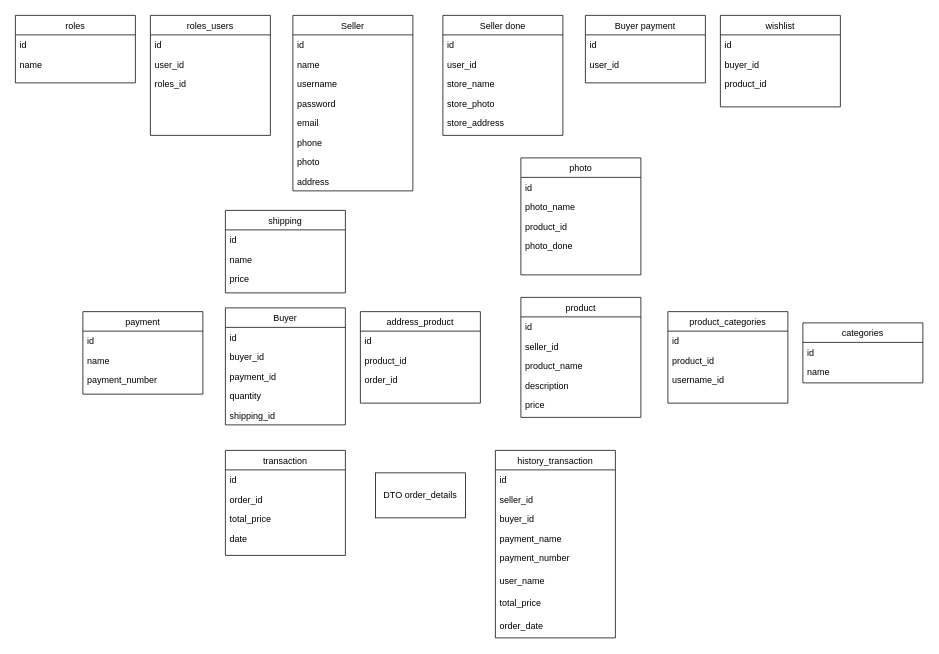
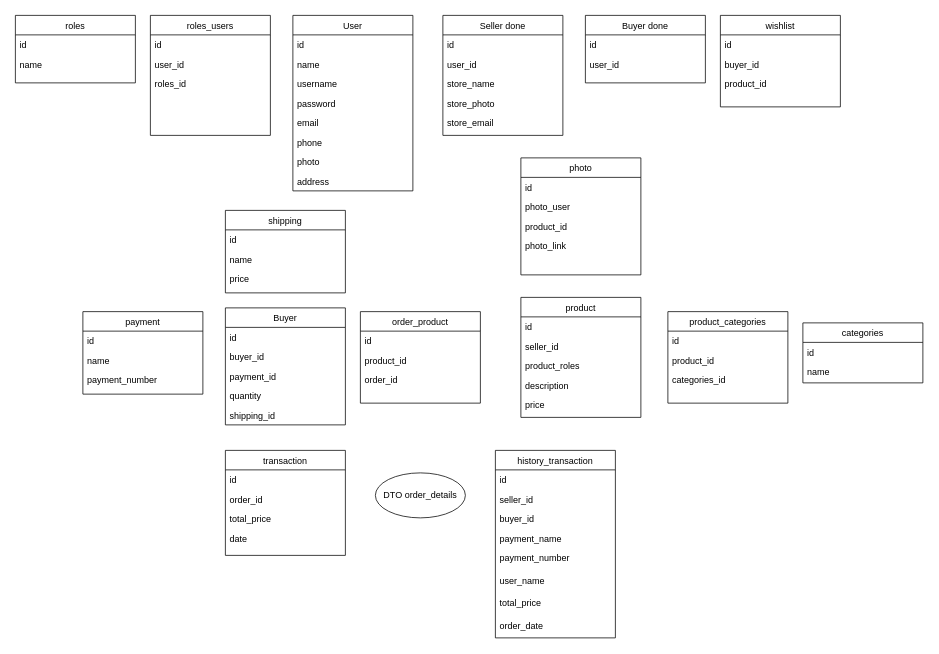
node "Seller": label "Seller" -> "User"
node "Buyer payment": label "Buyer payment" -> "Buyer done"
node "store_address": label "store_address" -> "store_email"
node "photo_name": label "photo_name" -> "photo_user"
node "photo_done": label "photo_done" -> "photo_link"
node "address_product": label "address_product" -> "order_product"
node "product_name": label "product_name" -> "product_roles"
node "username_id": label "username_id" -> "categories_id"
node "DTO order_details": shape rectangle -> ellipse
